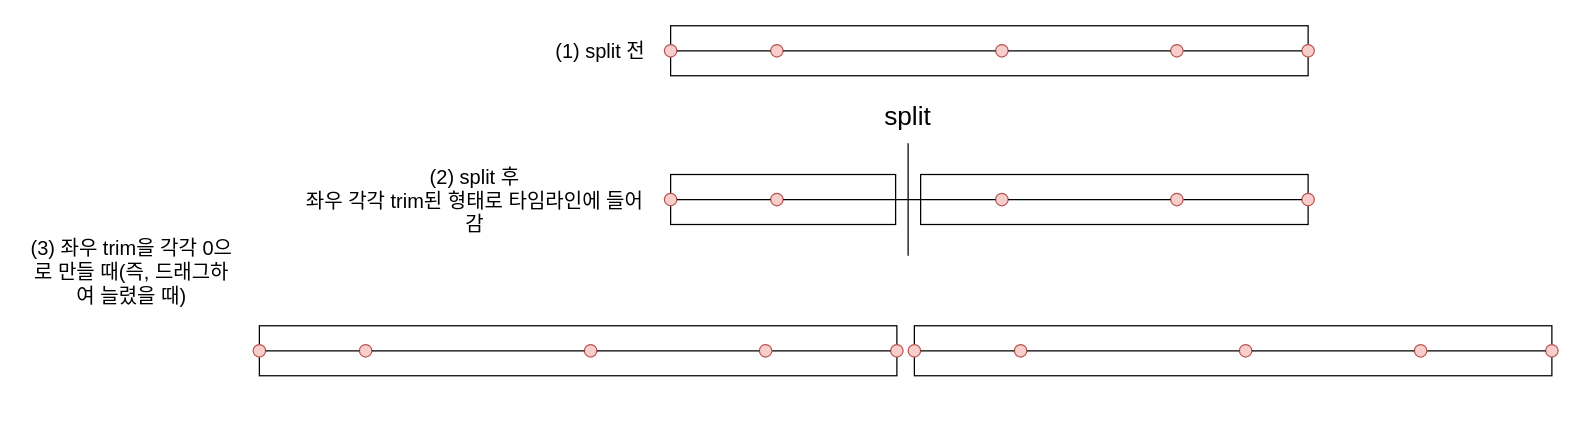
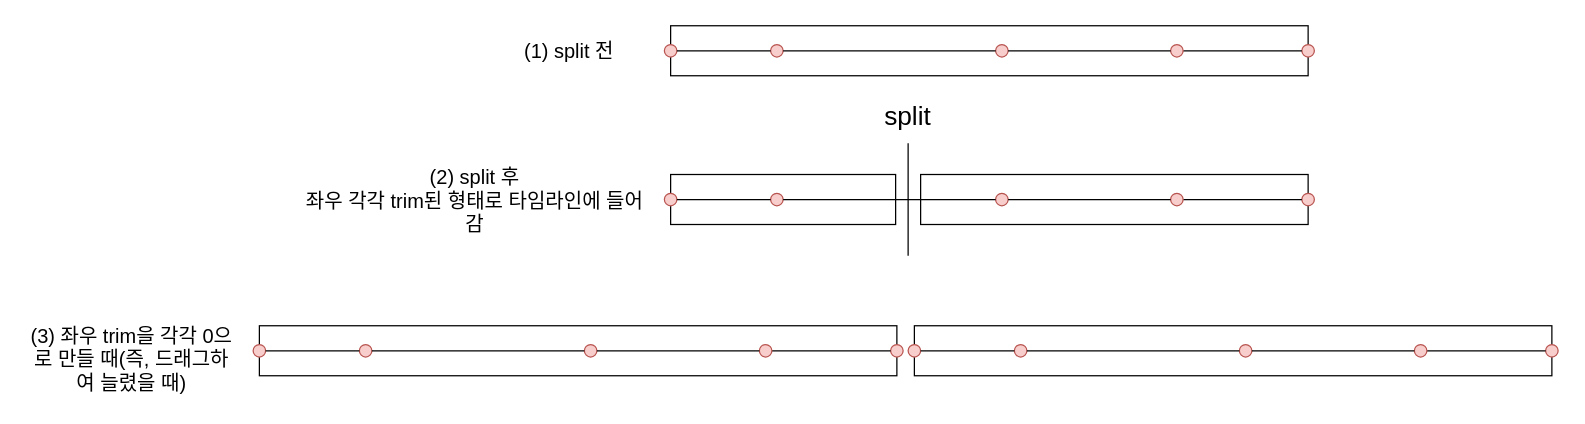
node "(1) split 전": moved (601, 51) -> (569, 51)
node "(3) 좌우 trim을 각각 0으로 만들 때(즉, 드래그하여 늘렸을 때)": moved (132, 272) -> (132, 359)
